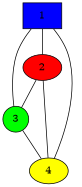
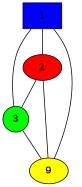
node "4": label "4" -> "9"
